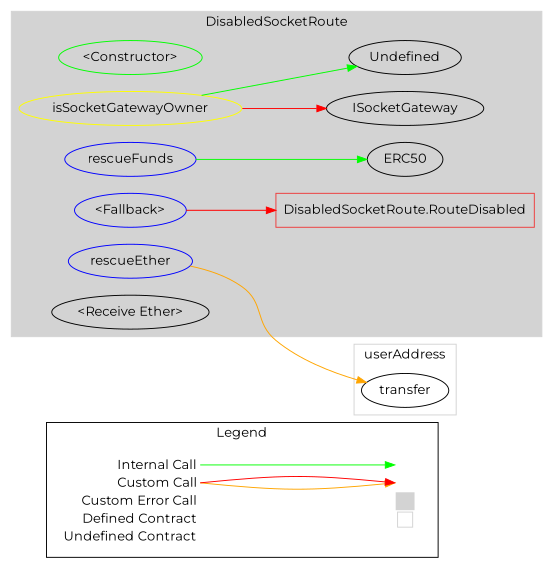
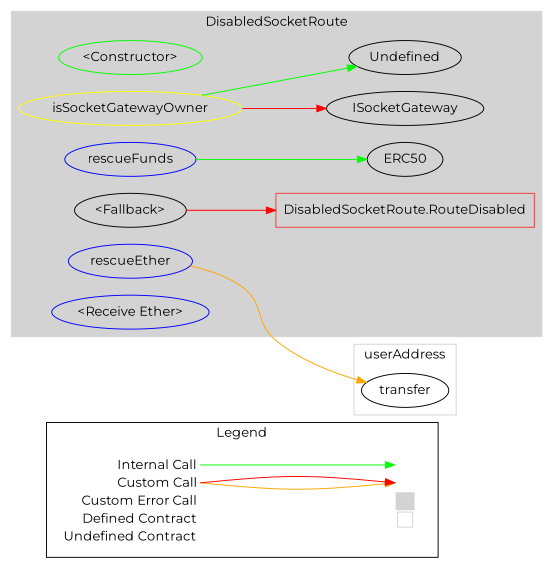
node "<Fallback>": color blue -> black
node "<Receive Ether>": color black -> blue
